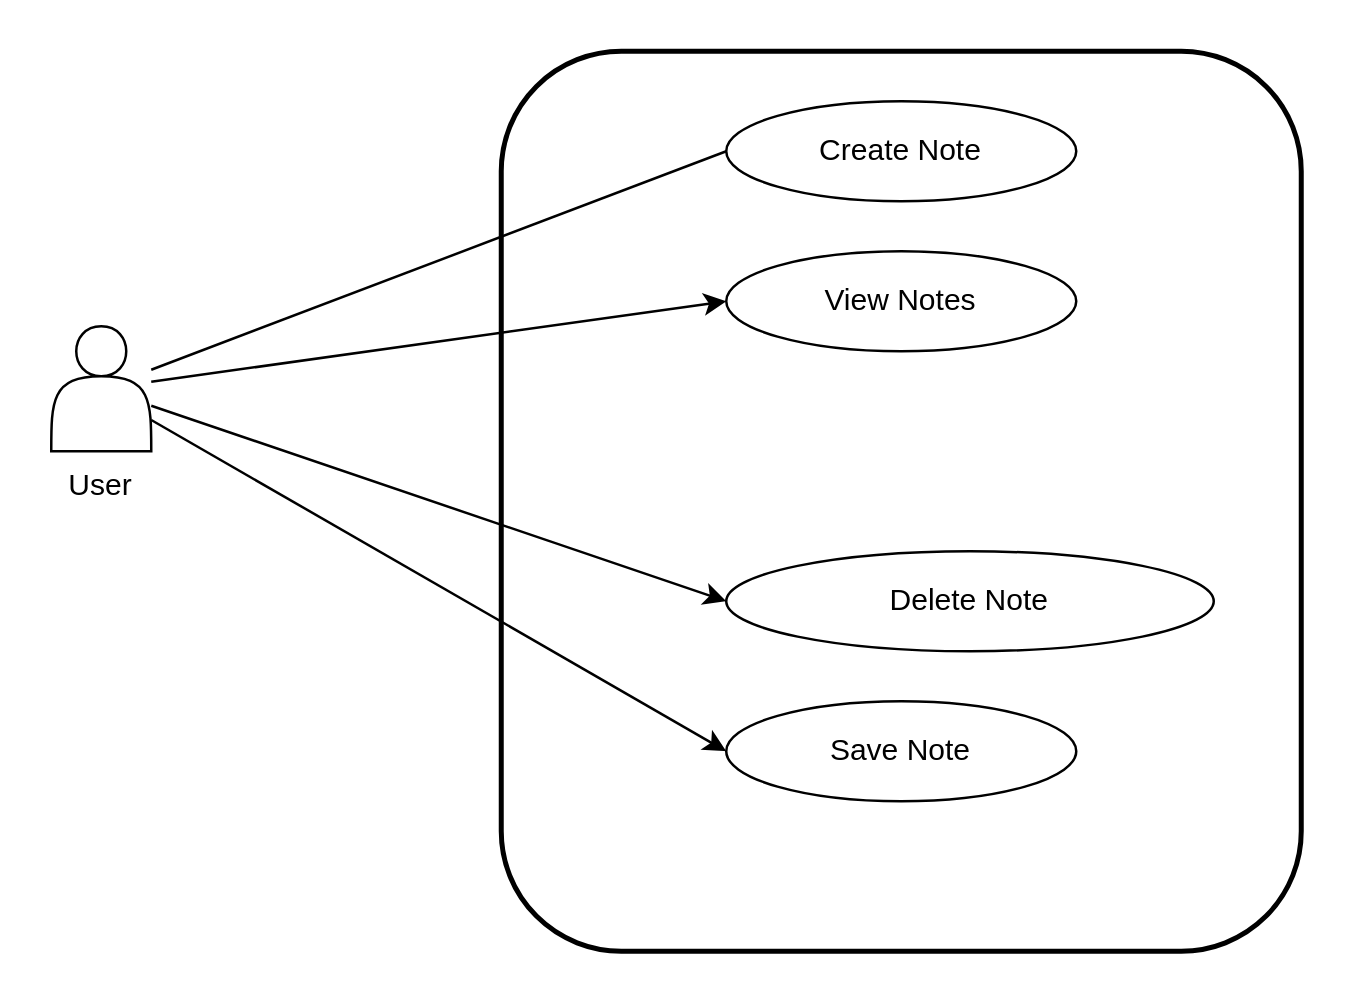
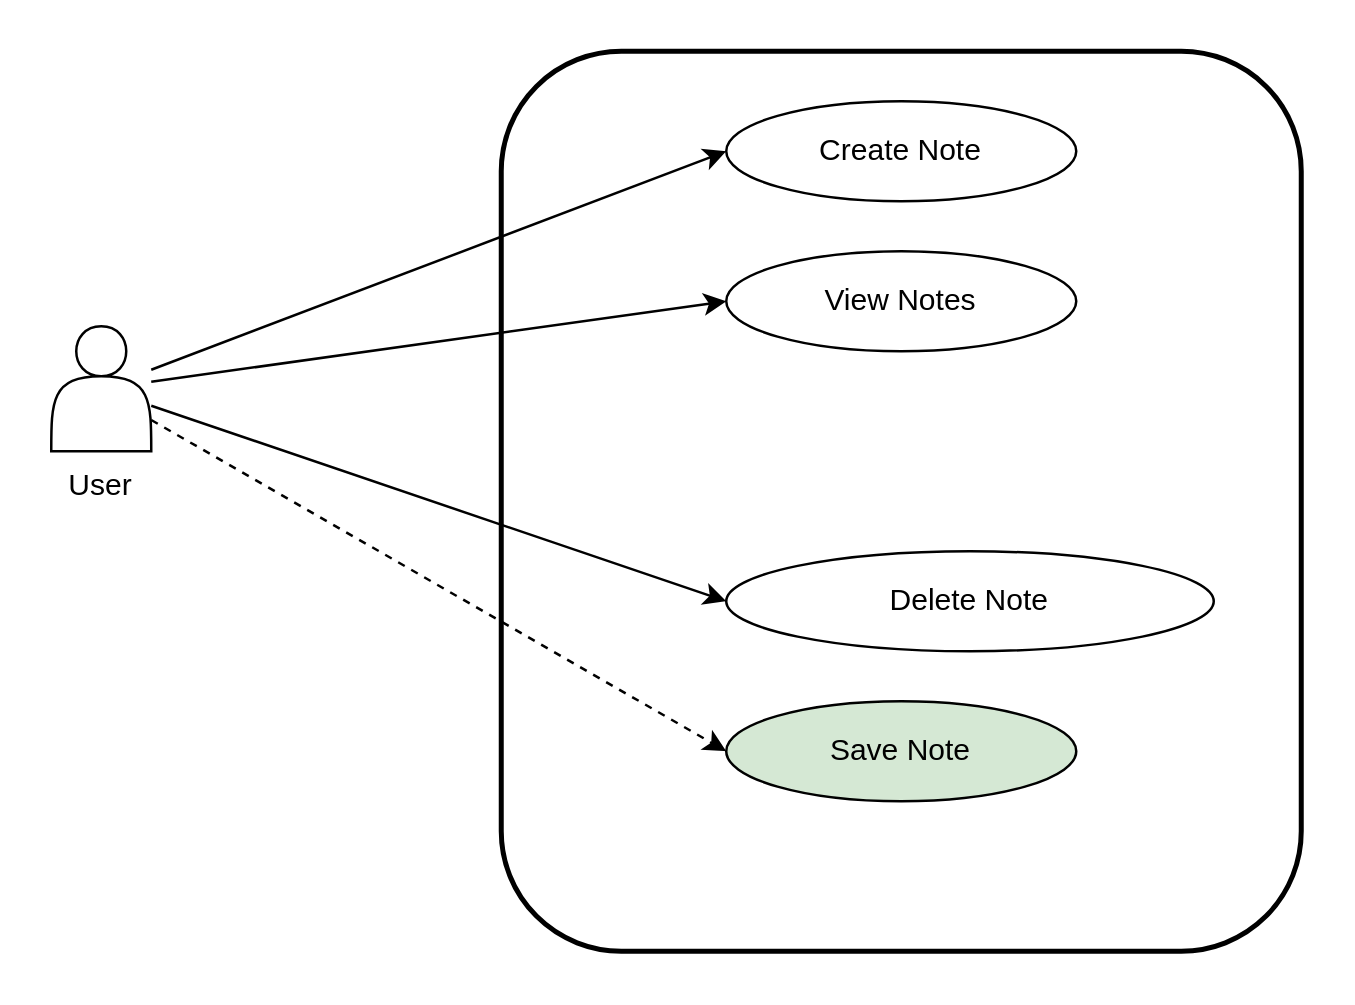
edge "Create Note" -- "User": arrowhead none -> classic
edge "User" -> "Save Note": style solid -> dashed
node "Save Note": fillcolor #ffffff -> #d5e8d4
